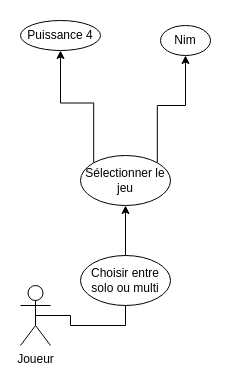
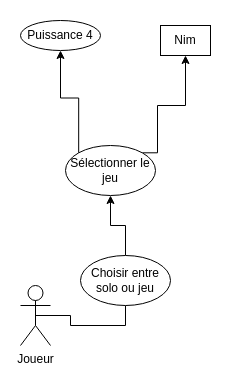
node "Nim": shape ellipse -> rectangle
node "Sélectionner le jeu": moved (126, 181) -> (111, 171)
node "Choisir entre solo ou multi": label "Choisir entre solo ou multi" -> "Choisir entre solo ou jeu"
